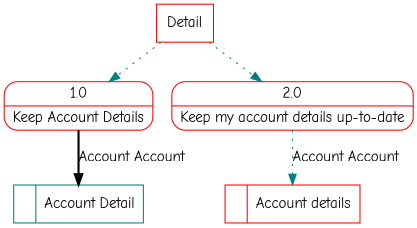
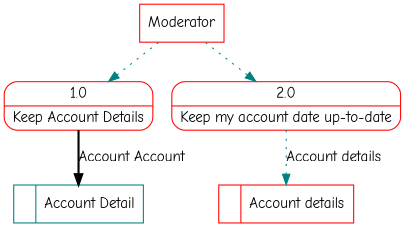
node "Detail": label "Detail" -> "Moderator"
node "2.0": text "Keep my account details up-to-date" -> "Keep my account date up-to-date"
edge "2.0" -> "Account details": label "Account Account" -> "Account details"
